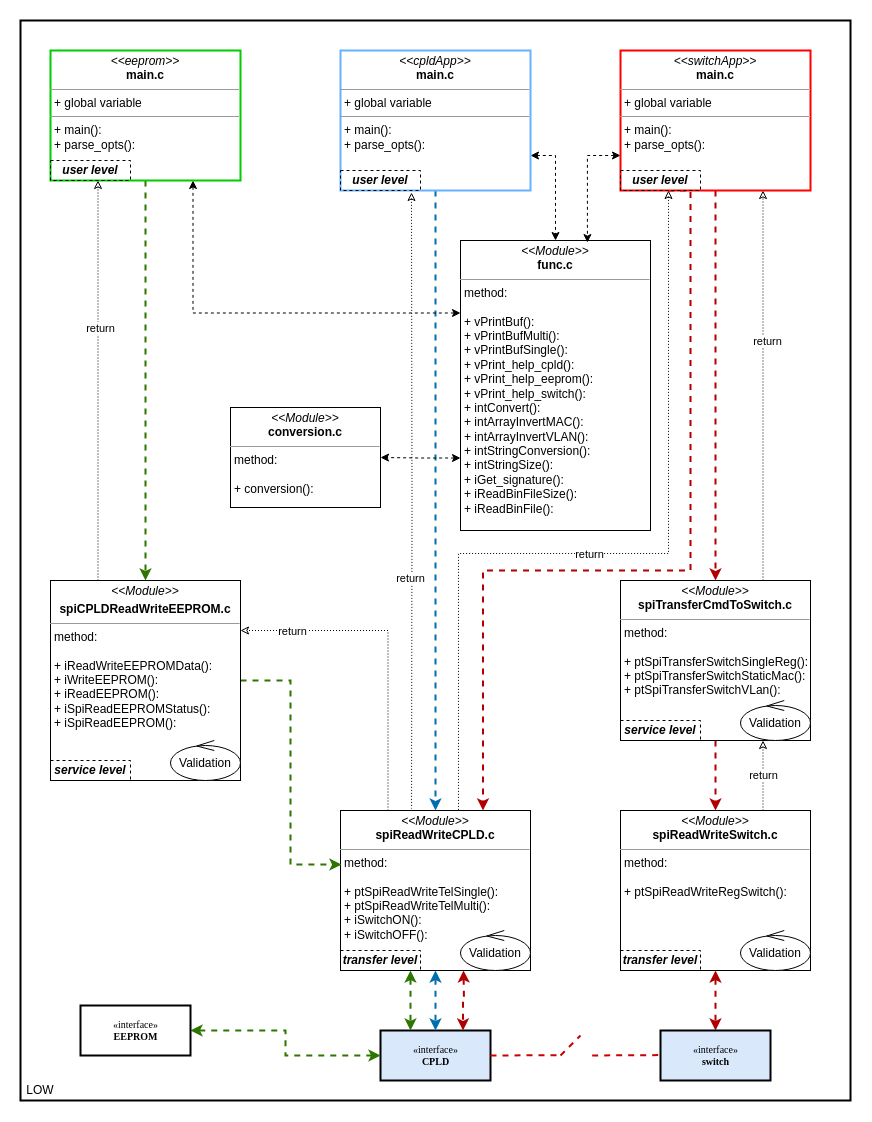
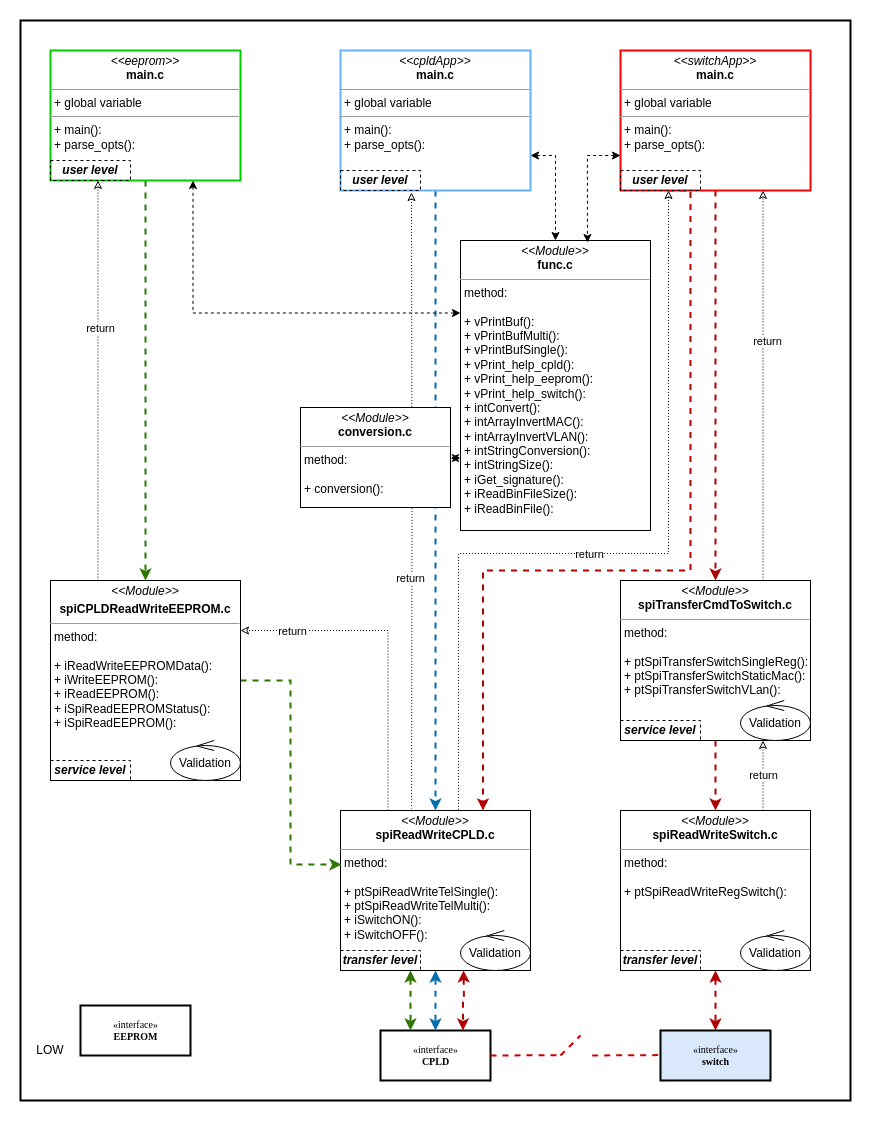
node "<<Module>> conversion.c method: + conversion():": moved (306, 458) -> (376, 458)
edge "«interface» EEPROM" -- "«interface» CPLD": removed
node "«interface» CPLD": fillcolor #dae8fc -> #ffffff
node "LOW": moved (41, 1091) -> (51, 1051)
